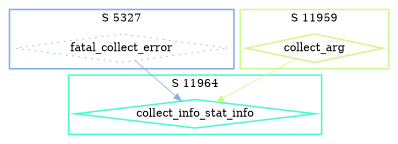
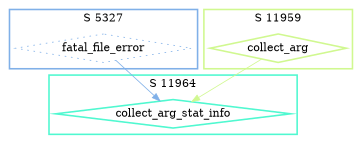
node "fatal_collect_error": label "fatal_collect_error" -> "fatal_file_error"
node "collect_info_stat_info": label "collect_info_stat_info" -> "collect_arg_stat_info"
